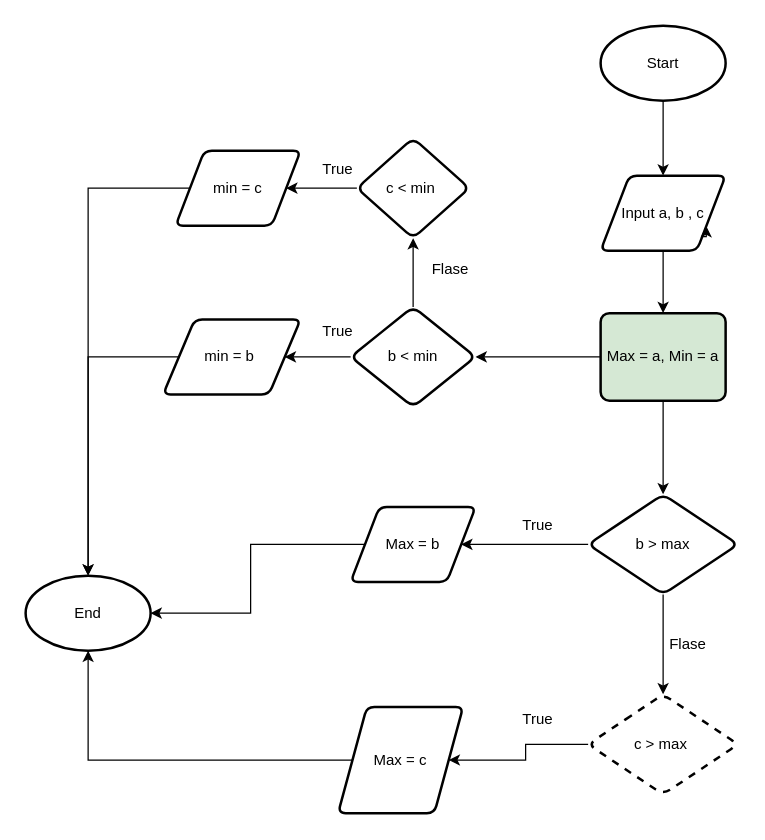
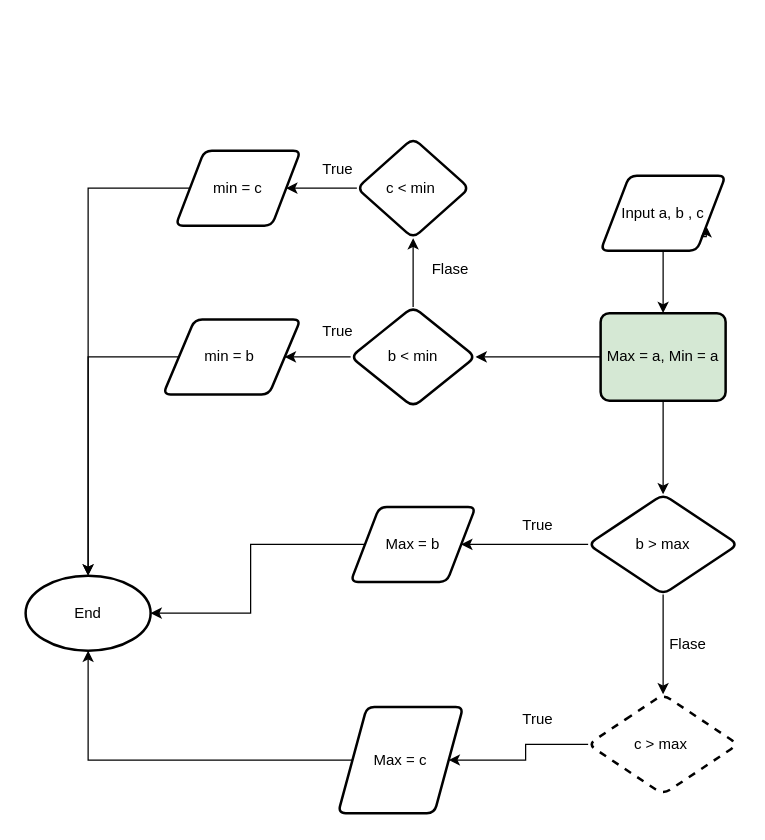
node "Start": removed
edge "Start" -> "Input a, b , c": removed
